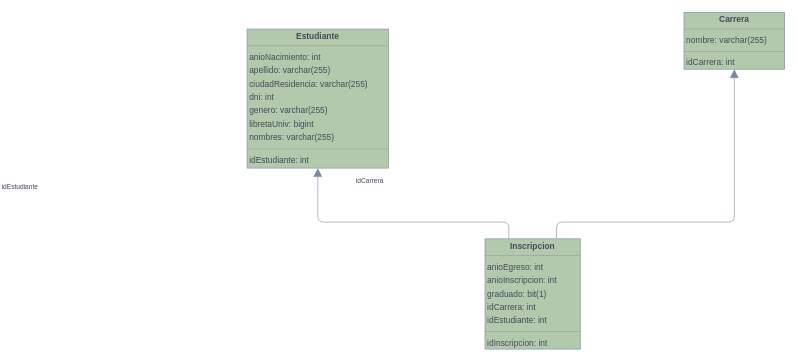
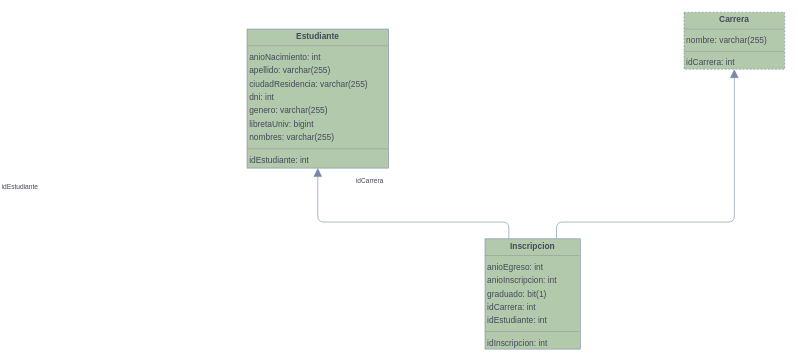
node "Carrera nombre: varchar(255) idCarrera: int": style solid -> dashed
